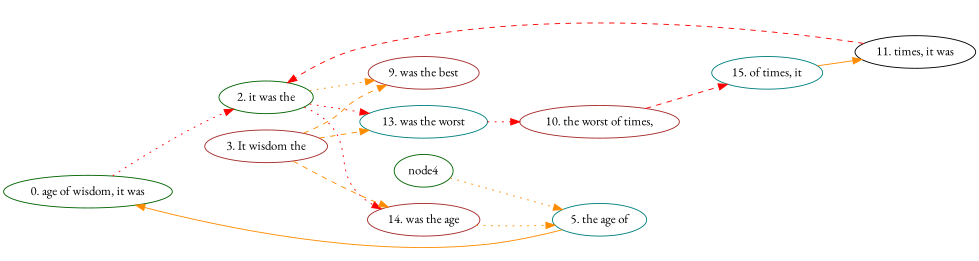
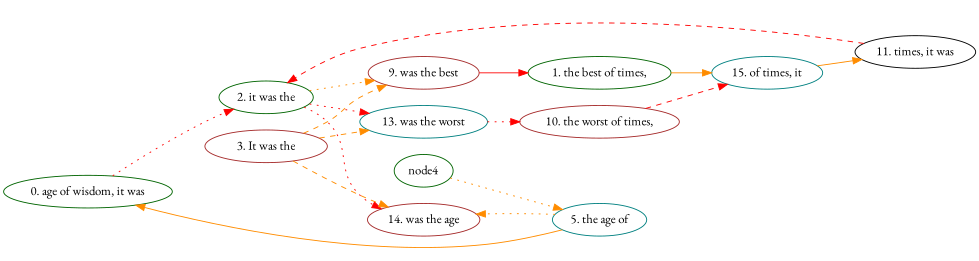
node "1. the best of times,": added
node "3. It wisdom the": label "3. It wisdom the" -> "3. It was the"
edge "14. was the age" -> "5. the age of": reversed
